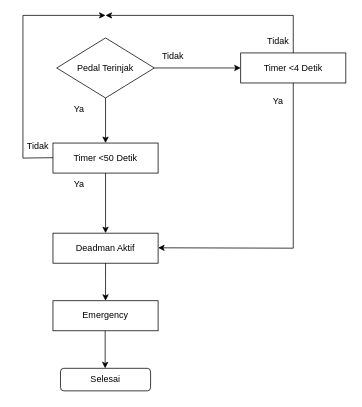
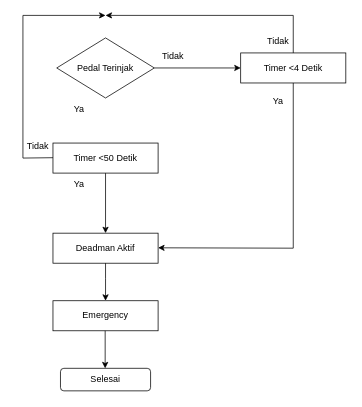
edge "Pedal Terinjak" -> "Timer <50 Detik": removed
